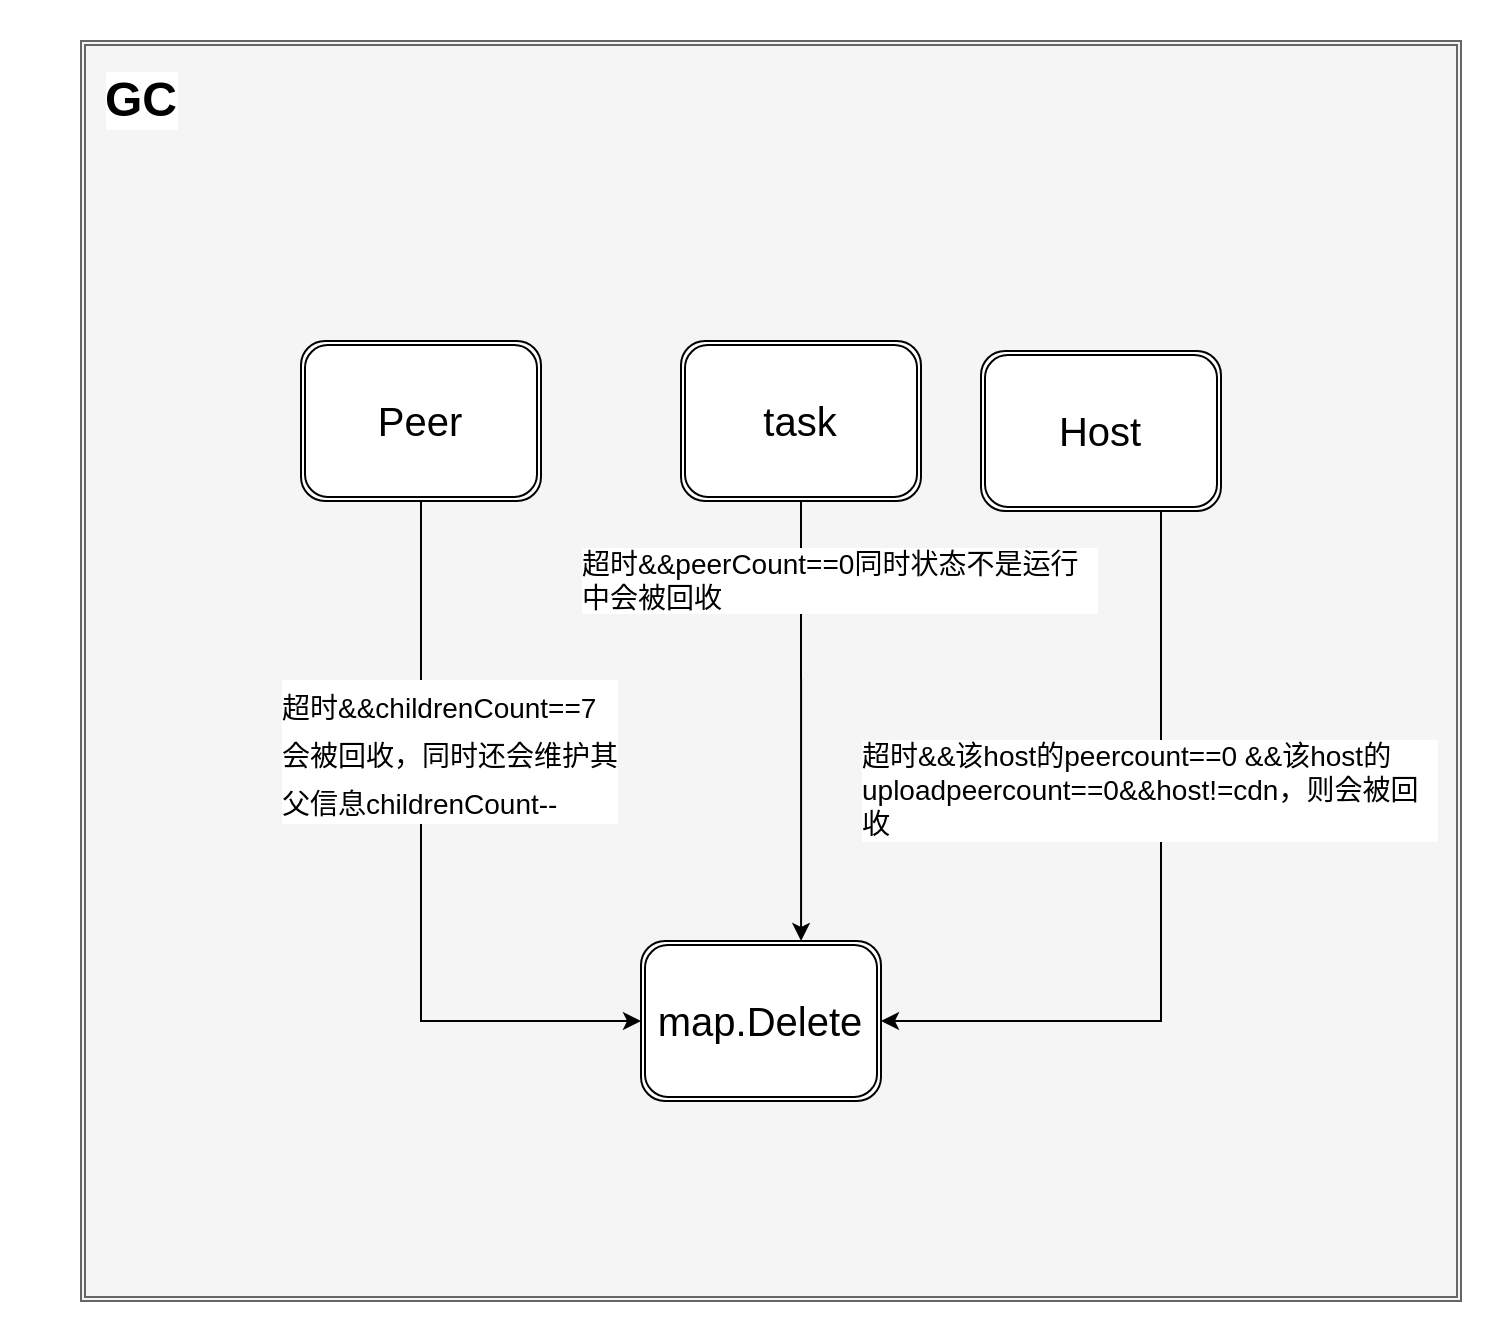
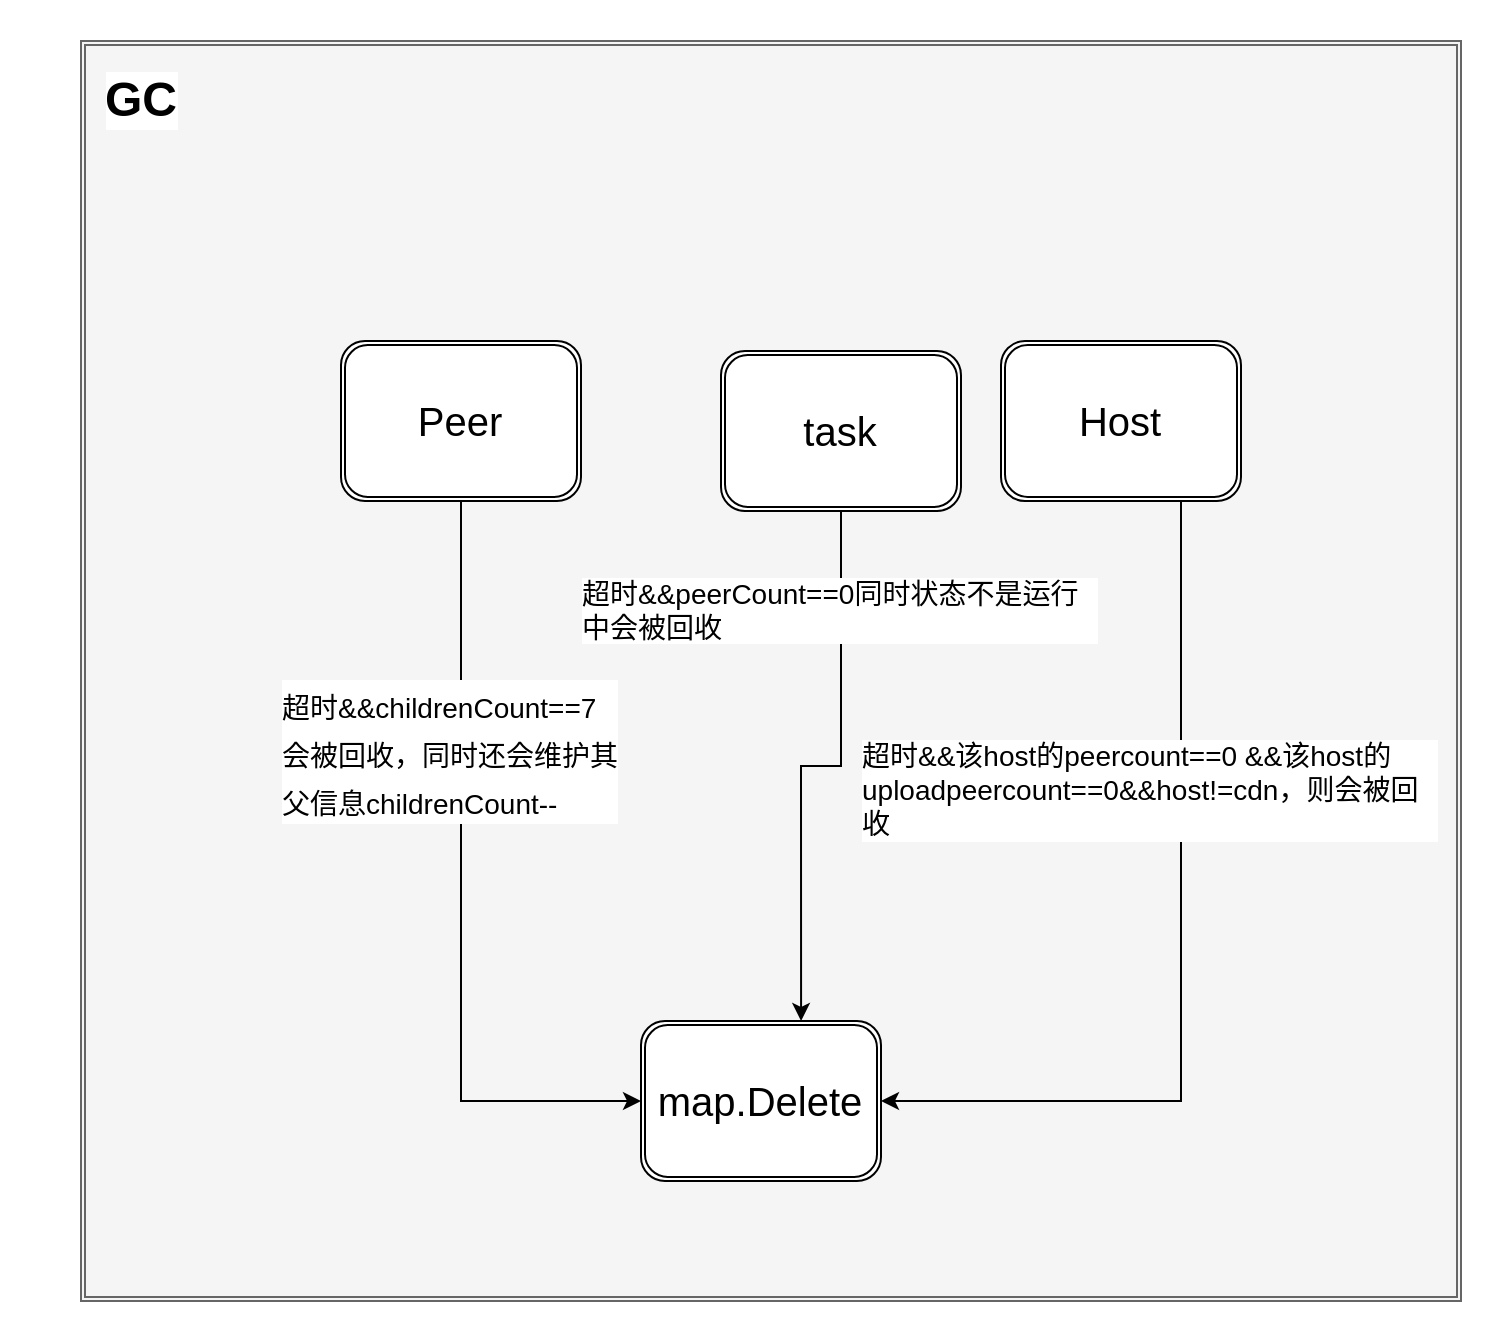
node "Peer": moved (421, 421) -> (461, 421)
node "task": moved (801, 421) -> (841, 431)
node "Host": moved (1101, 431) -> (1121, 421)
node "超时&&peerCount==0同时状态不是运行中会被回收": moved (841, 581) -> (841, 611)
node "map.Delete": moved (761, 1021) -> (761, 1101)
